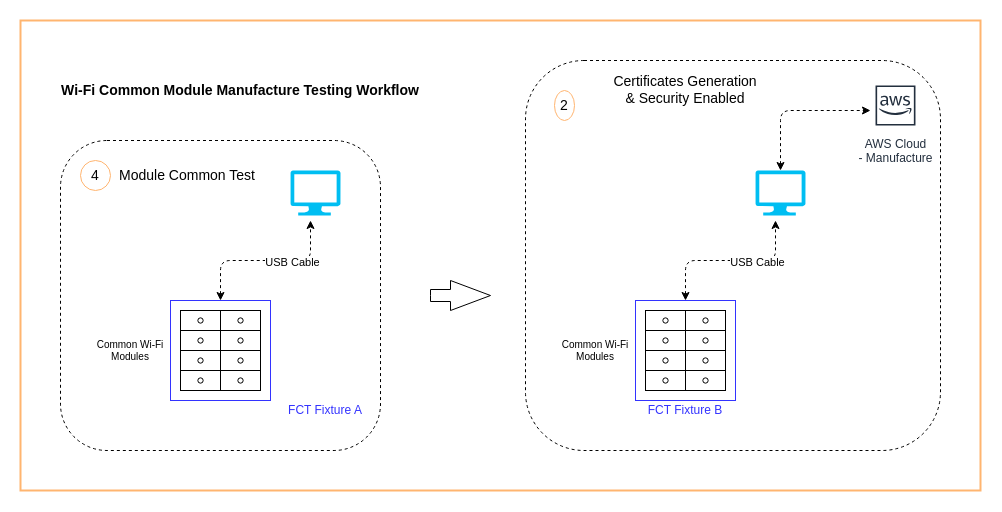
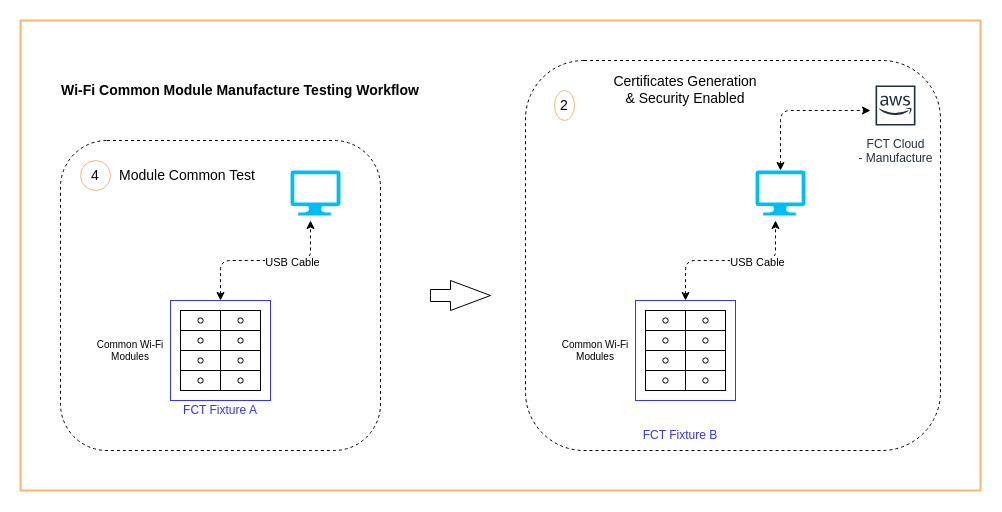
node "AWS Cloud - Manufacture": label "AWS Cloud - Manufacture" -> "FCT Cloud - Manufacture"
node "FCT Fixture A": moved (326, 411) -> (221, 411)
node "FCT Fixture B": moved (686, 411) -> (681, 436)
